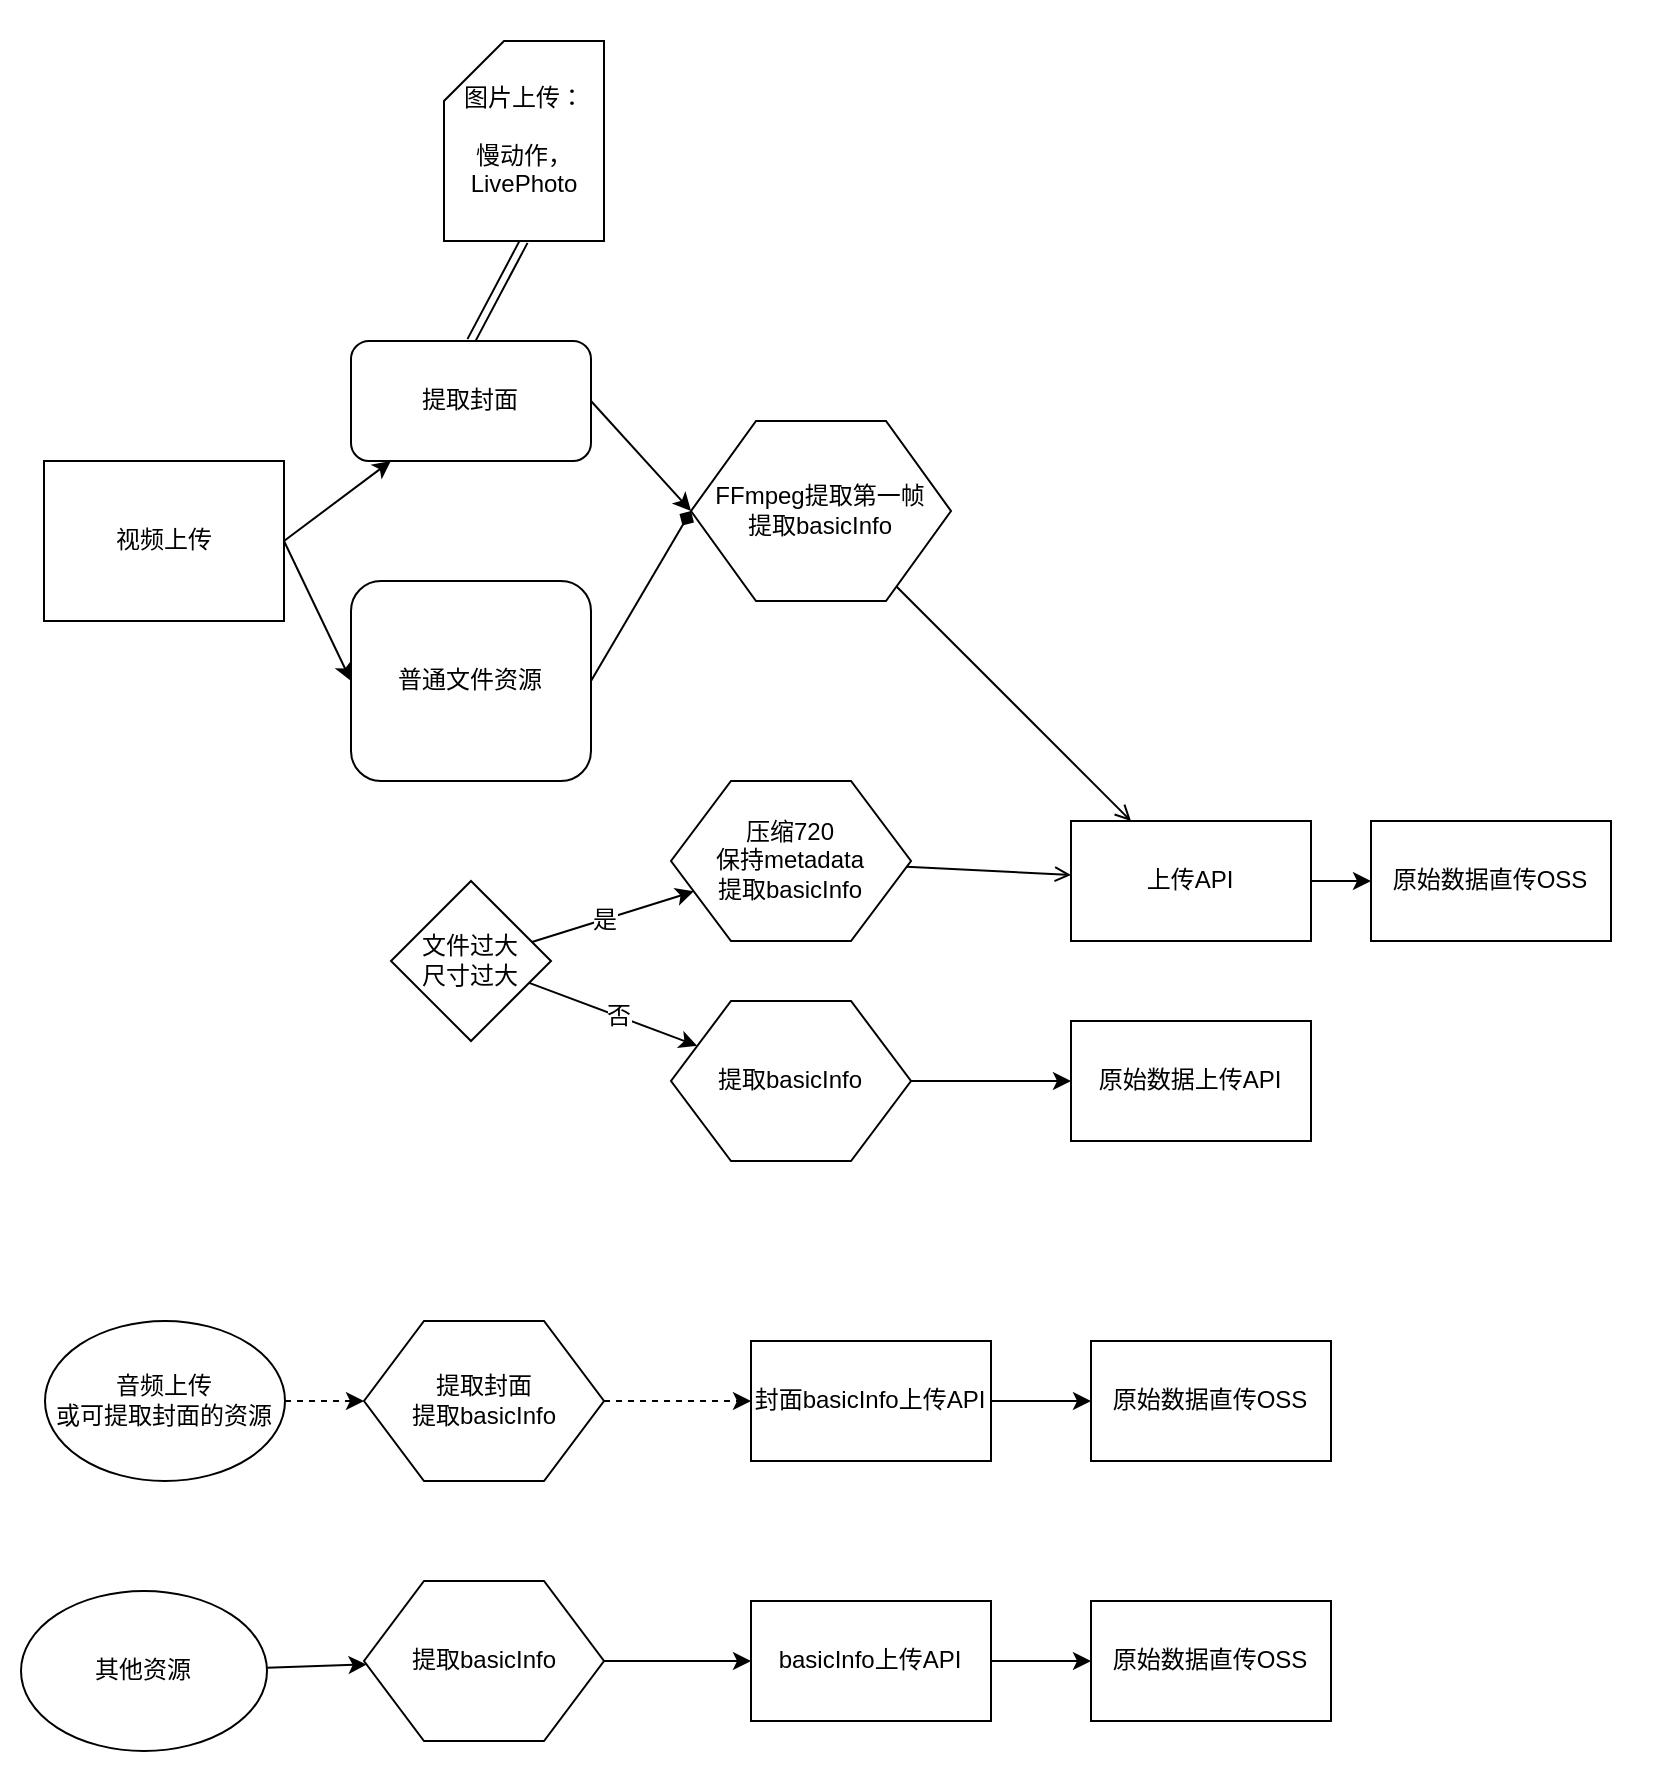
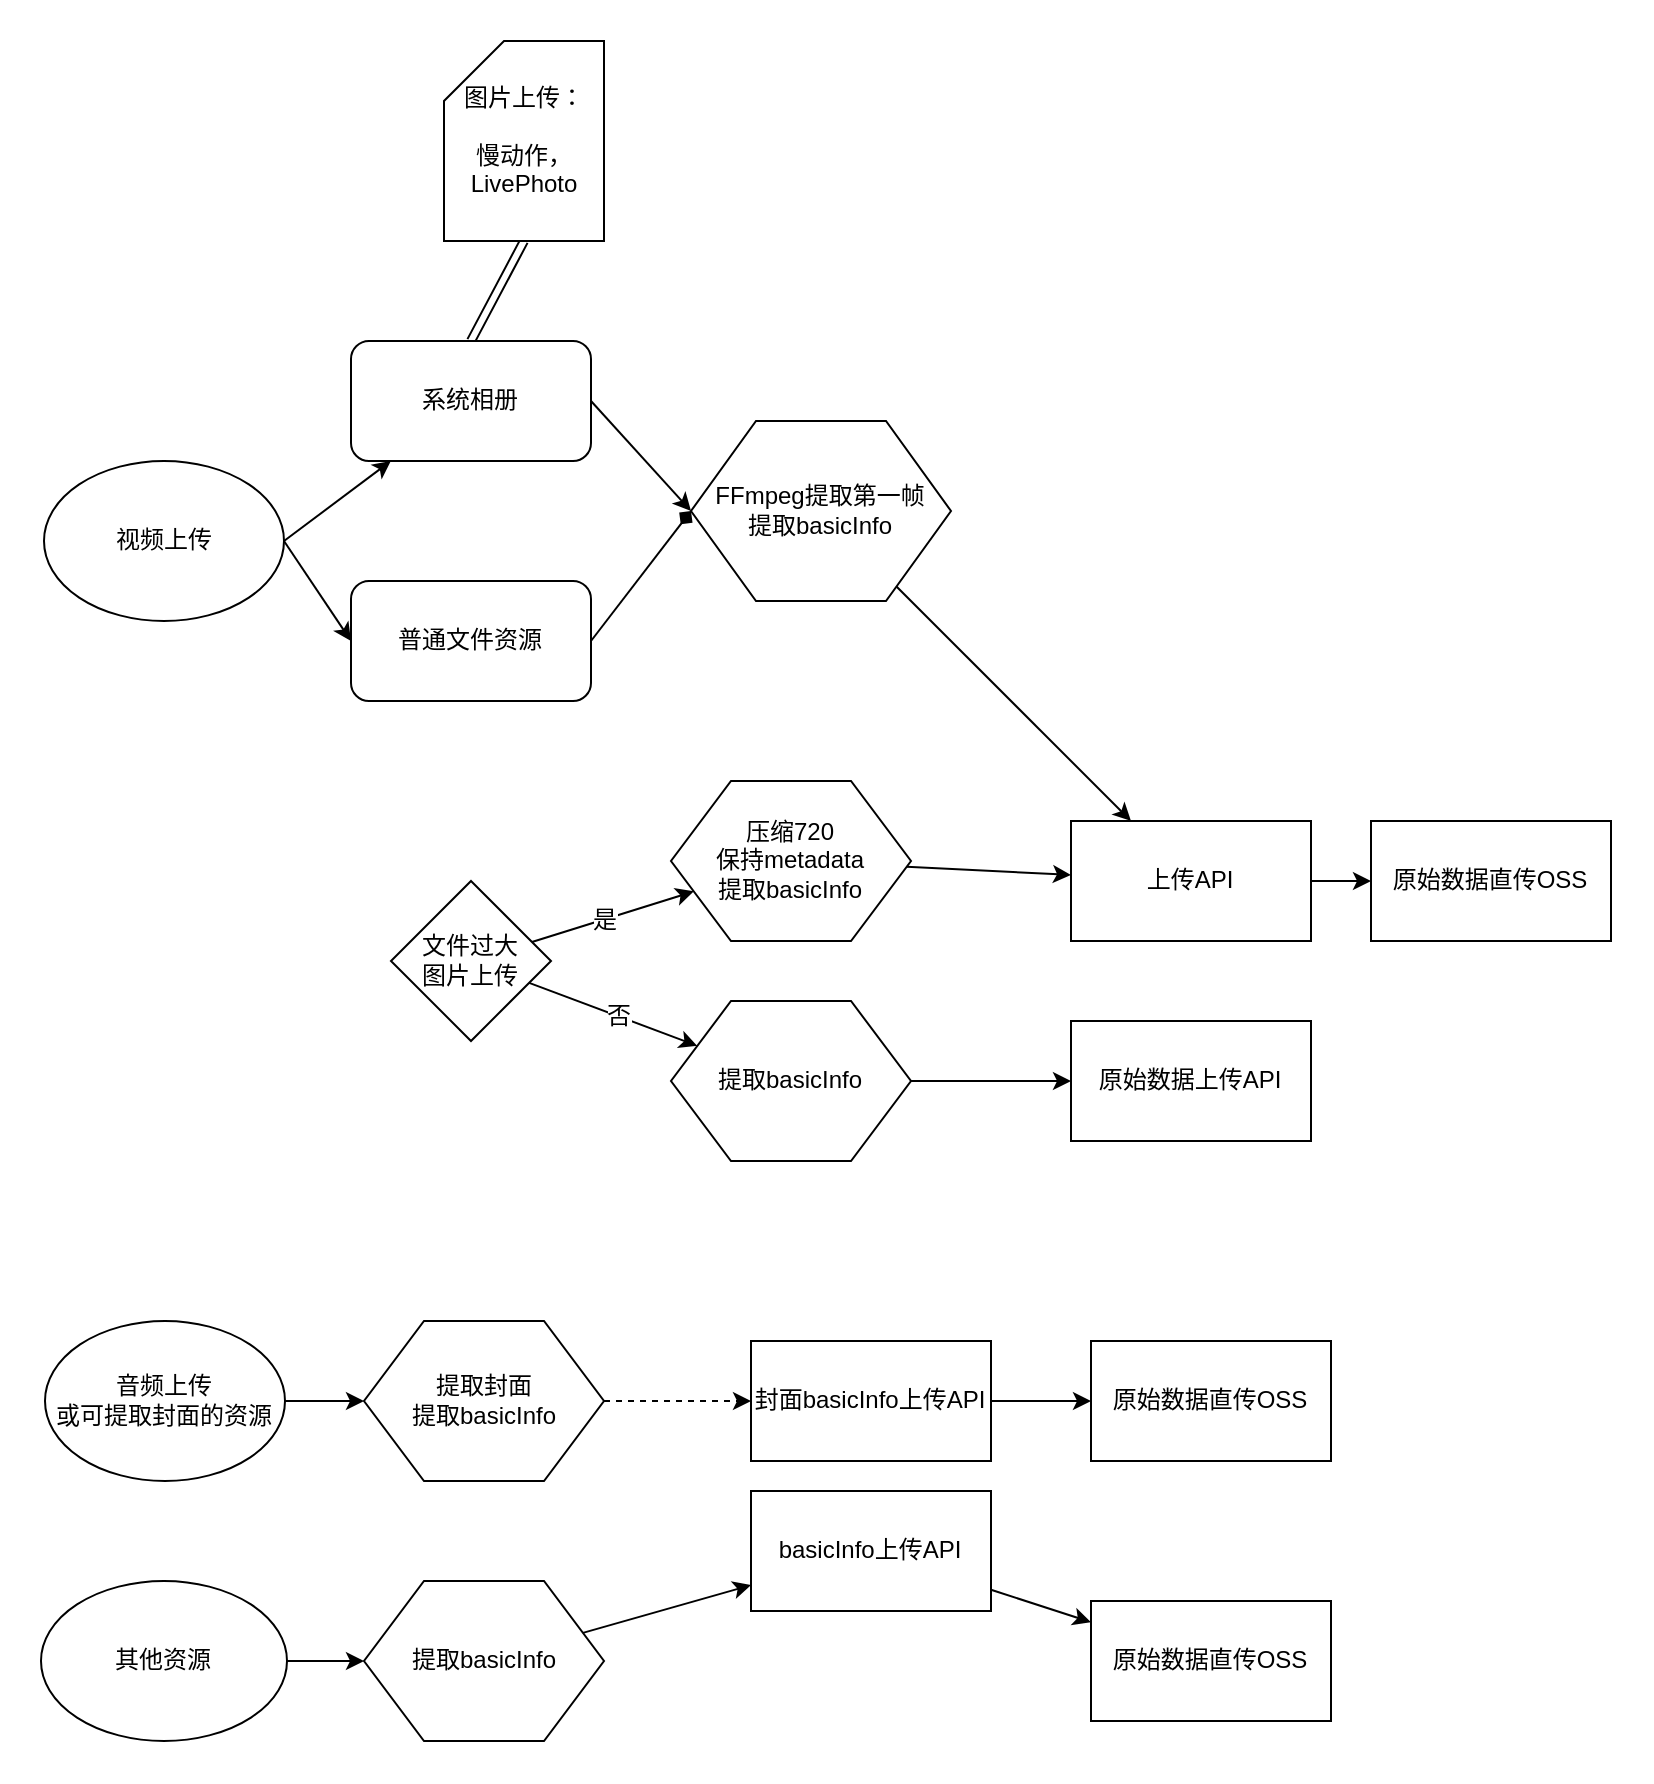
node "提取封面": label "提取封面" -> "系统相册"
node "视频上传": shape rectangle -> ellipse
node "普通文件资源": size 240x200 -> 240x120
edge "FFmpeg提取第一帧 提取basicInfo" -> "上传API": arrowhead open -> classic
edge "压缩720 保持metadata 提取basicInfo" -> "上传API": arrowhead open -> classic
node "文件过大 尺寸过大": label "文件过大 尺寸过大" -> "文件过大 图片上传"
edge "音频上传 或可提取封面的资源" -> "提取封面 提取basicInfo": style dashed -> solid
node "basicInfo上传API": moved (871, 1661) -> (871, 1551)
node "其他资源": moved (144, 1671) -> (164, 1661)
